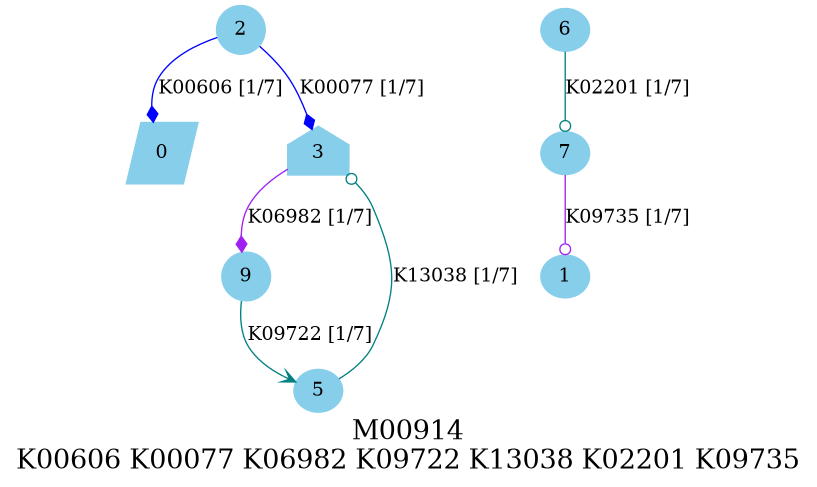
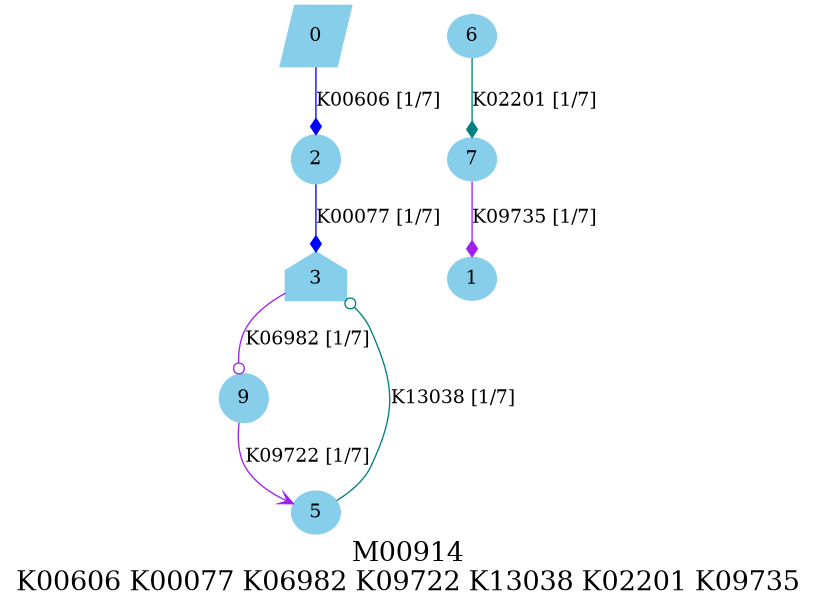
edge "2" -> "0": reversed
edge "6" -> "7": arrowhead odot -> diamond
edge "3" -> "9": arrowhead diamond -> odot
edge "7" -> "1": arrowhead odot -> diamond
edge "9" -> "5": color teal -> purple
